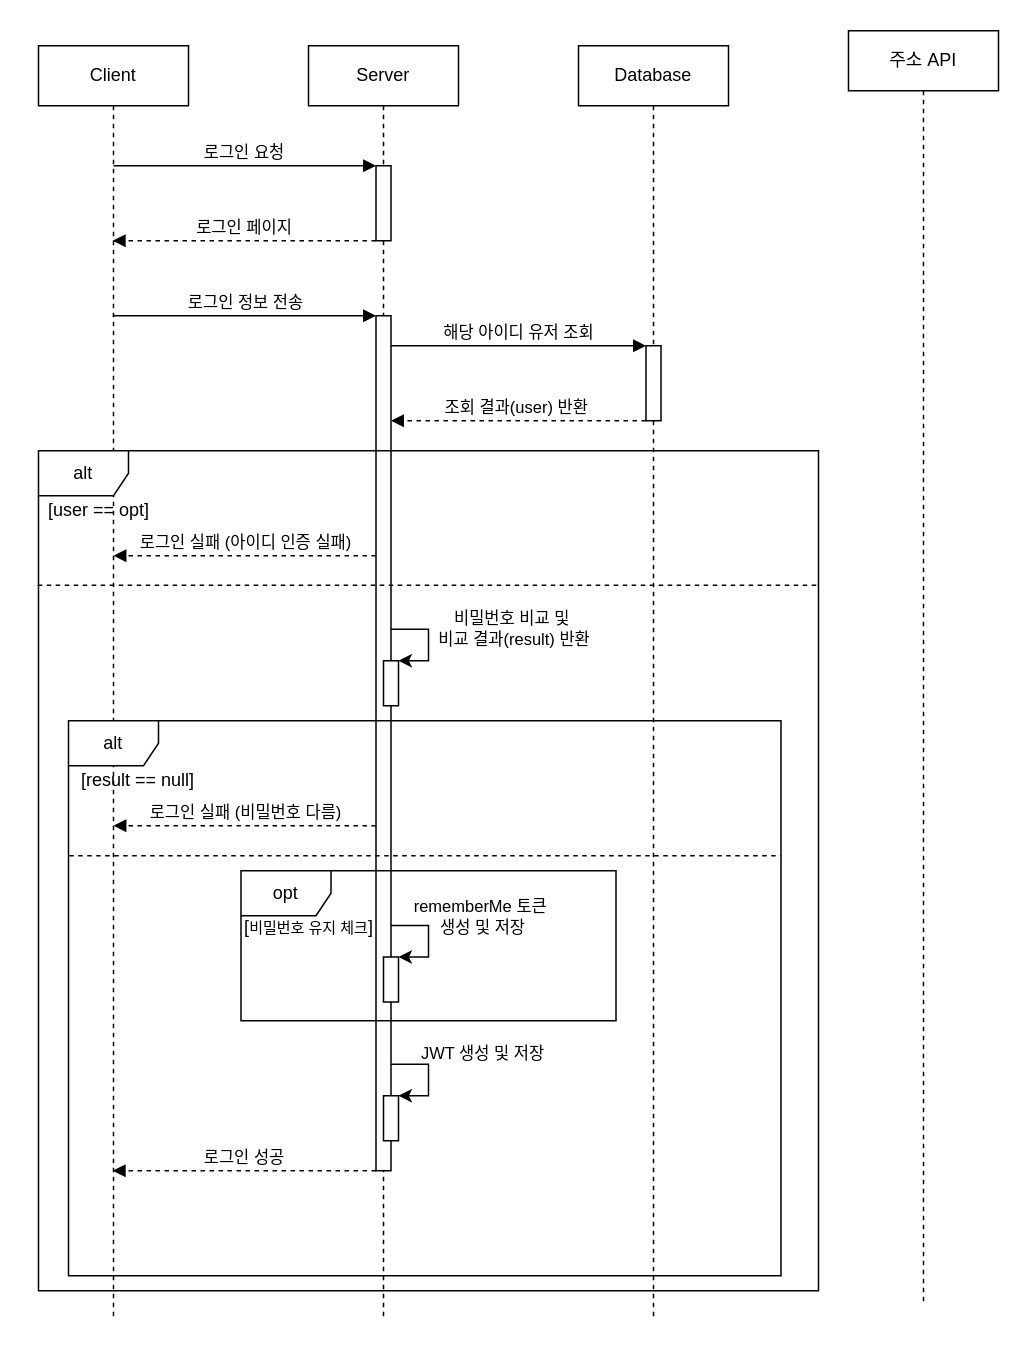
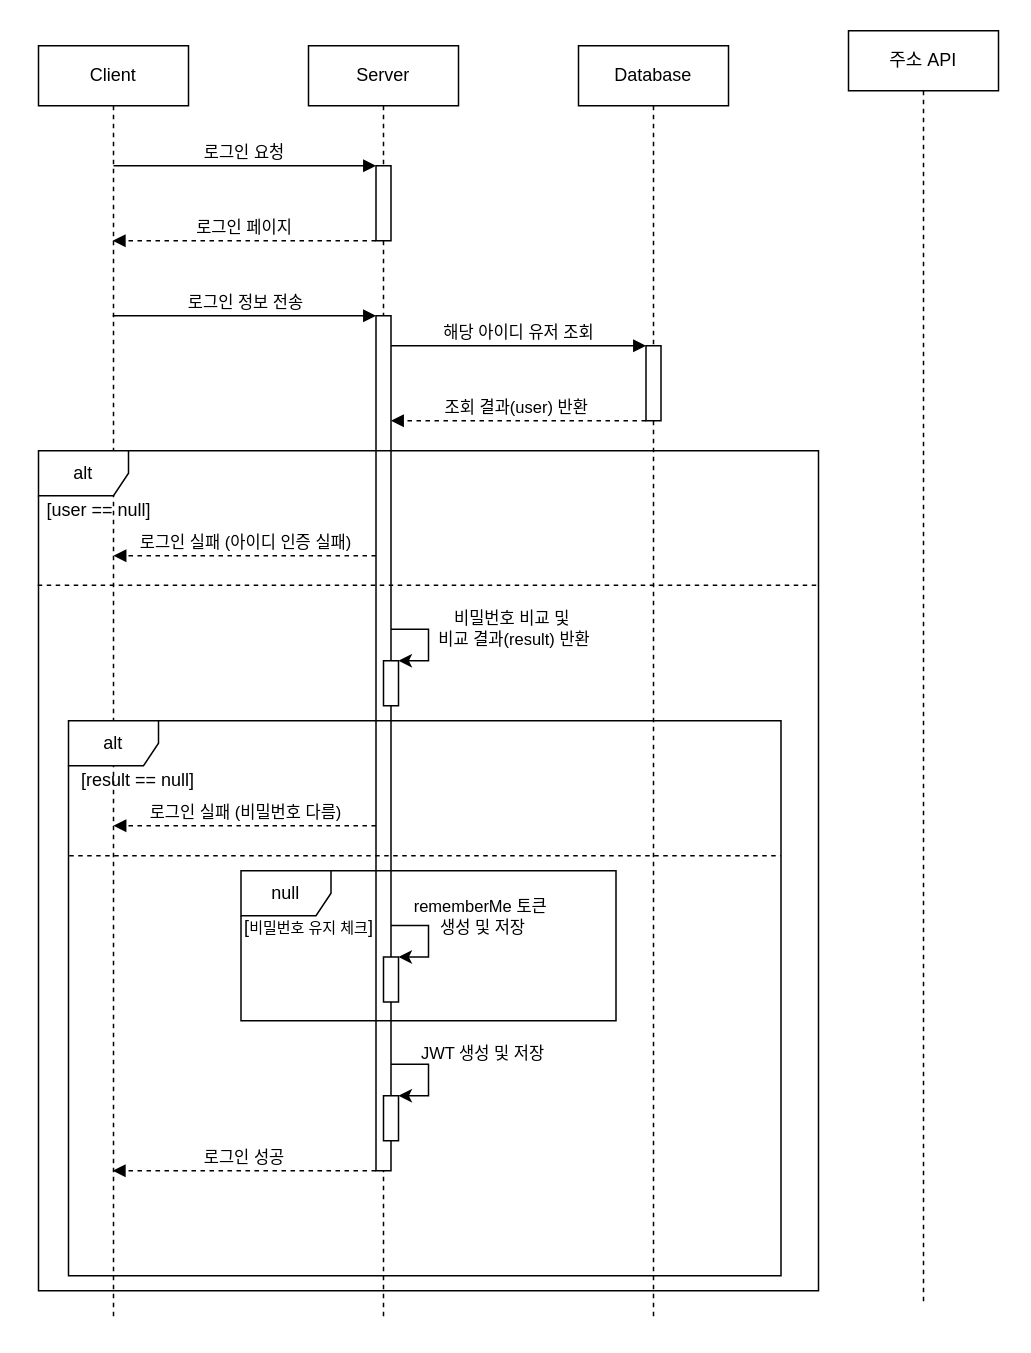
node "[user == opt]": label "[user == opt]" -> "[user == null]"
node "opt": label "opt" -> "null"
